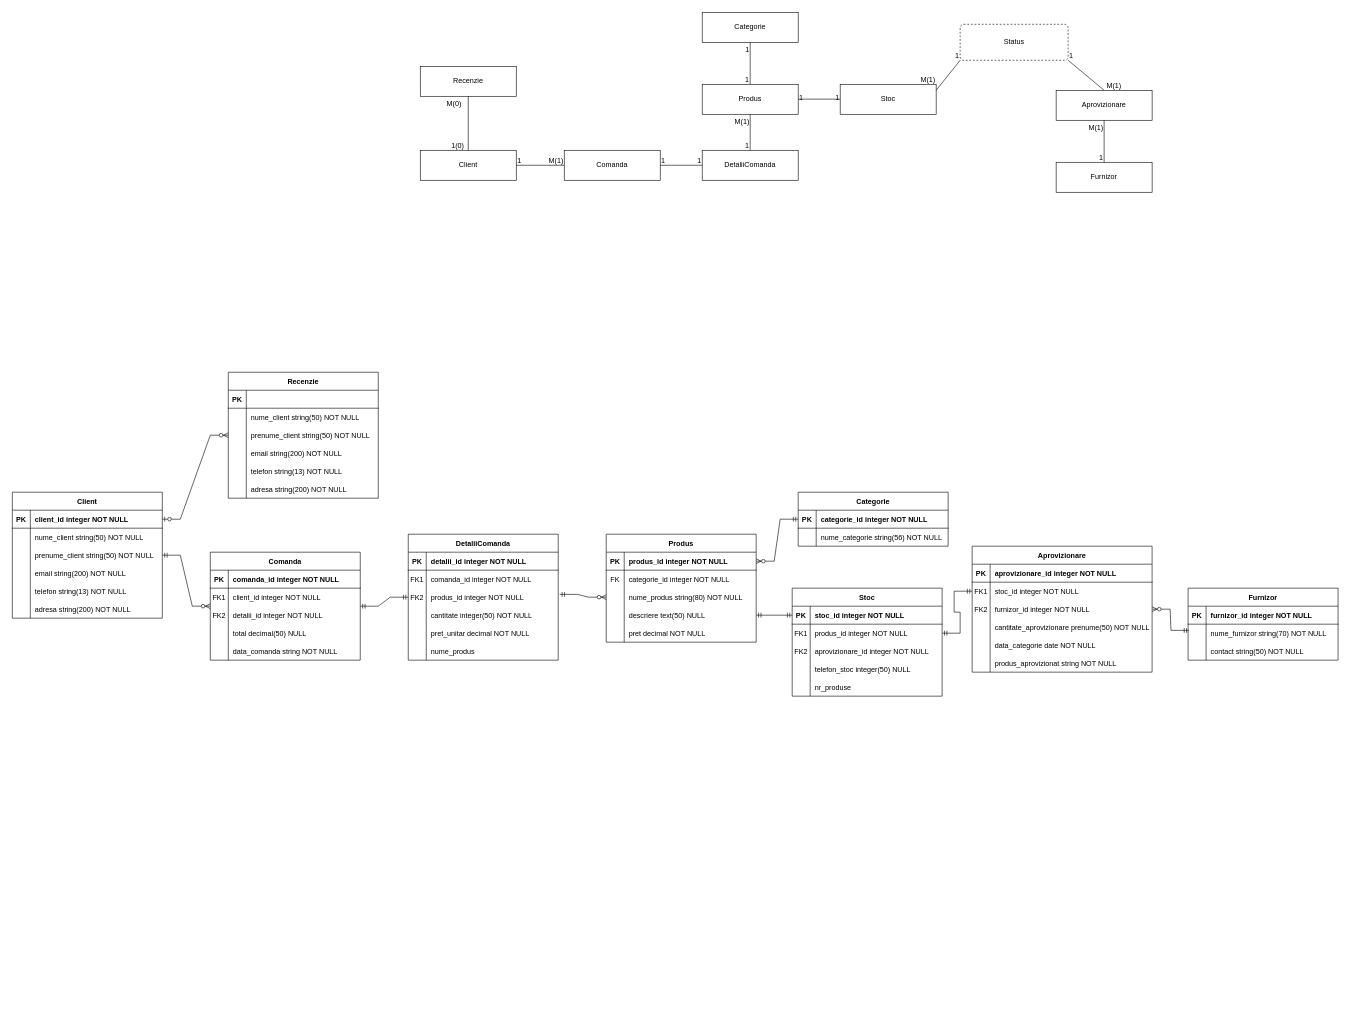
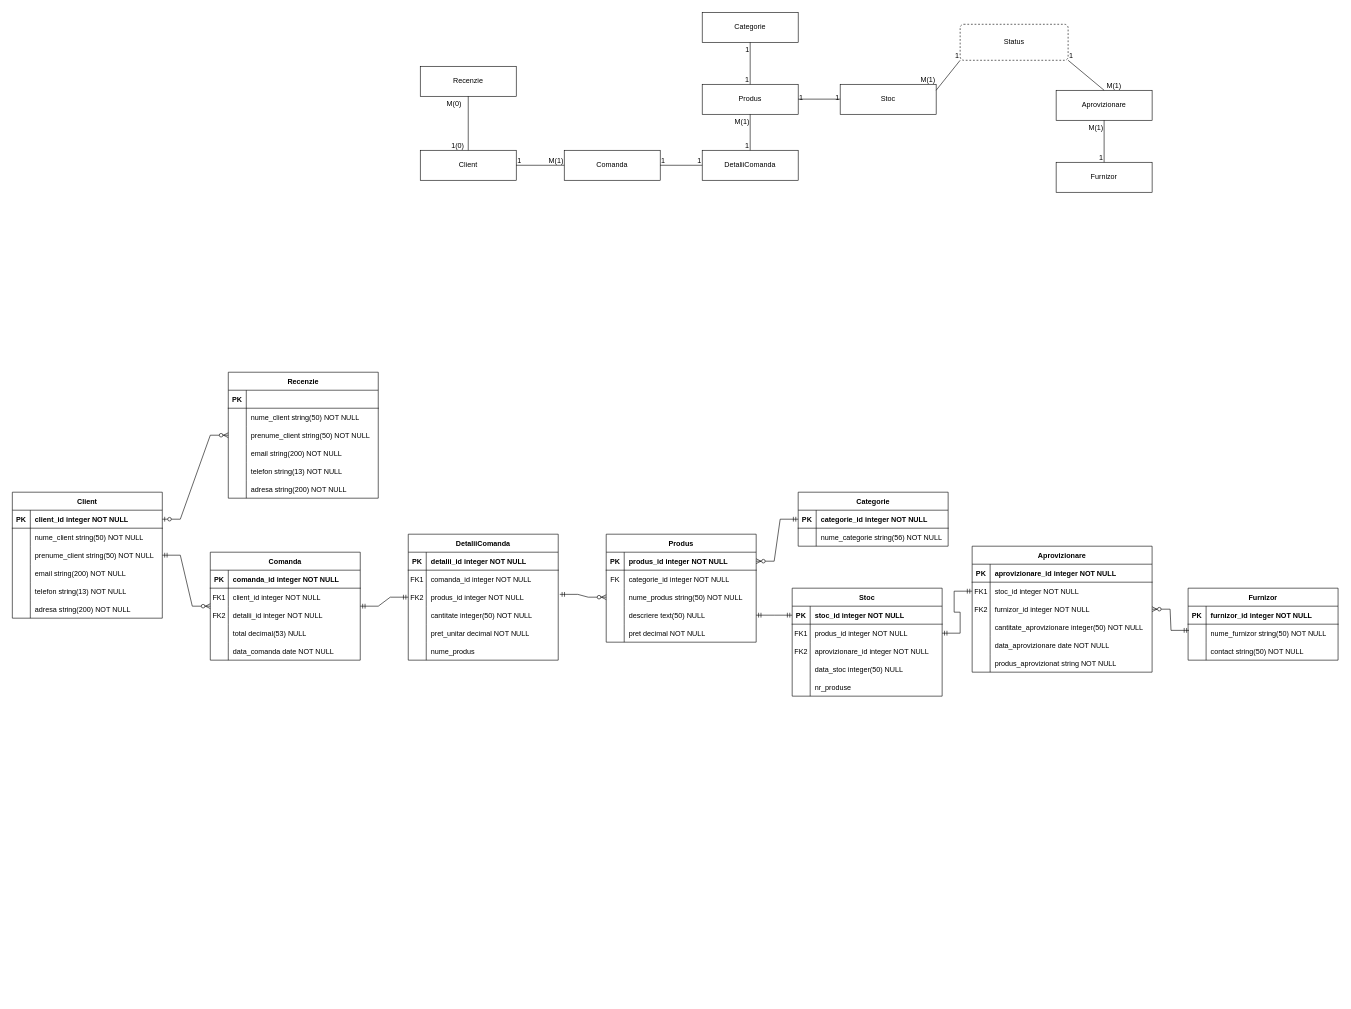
node "nume_produs string(80) NOT NULL": label "nume_produs string(80) NOT NULL" -> "nume_produs string(50) NOT NULL"
node "cantitate_aprovizionare prenume(50) NOT NULL": label "cantitate_aprovizionare prenume(50) NOT NULL" -> "cantitate_aprovizionare integer(50) NOT NULL"
node "total decimal(50) NULL": label "total decimal(50) NULL" -> "total decimal(53) NULL"
node "nume_furnizor string(70) NOT NULL": label "nume_furnizor string(70) NOT NULL" -> "nume_furnizor string(50) NOT NULL"
node "data_categorie date NOT NULL": label "data_categorie date NOT NULL" -> "data_aprovizionare date NOT NULL"
node "data_comanda string NOT NULL": label "data_comanda string NOT NULL" -> "data_comanda date NOT NULL"
node "telefon_stoc integer(50) NULL": label "telefon_stoc integer(50) NULL" -> "data_stoc integer(50) NULL"
